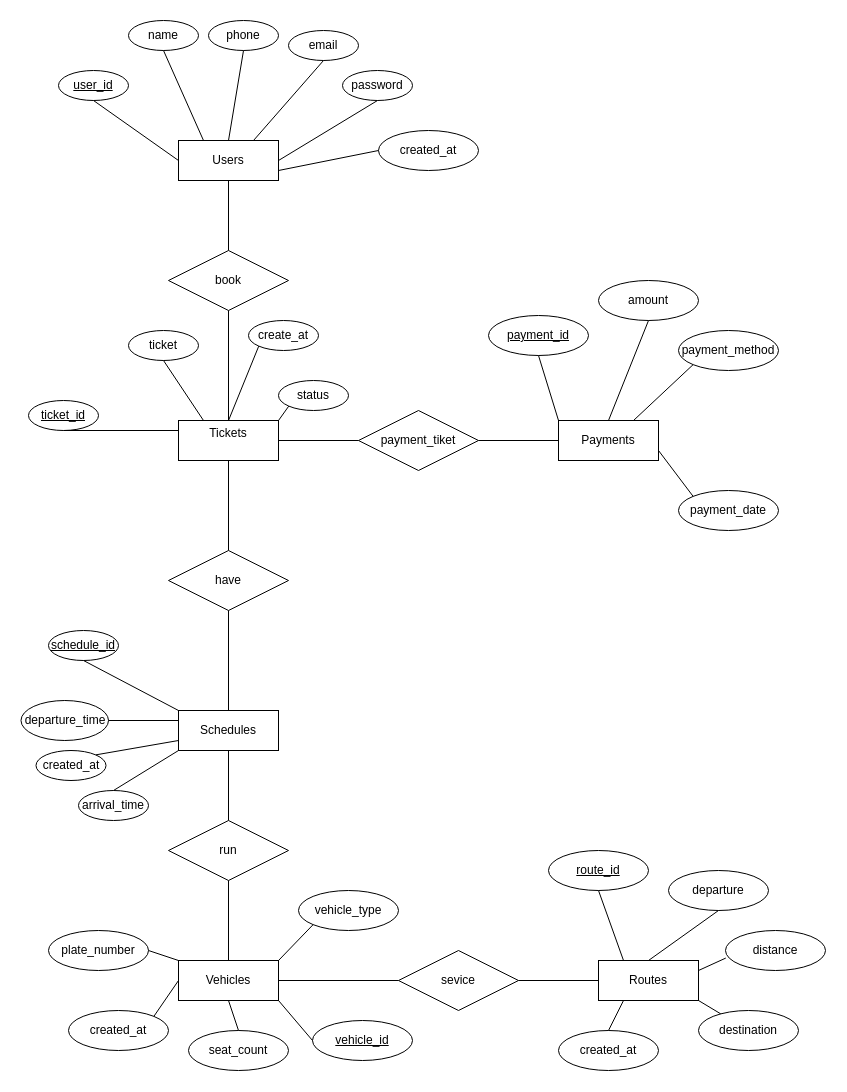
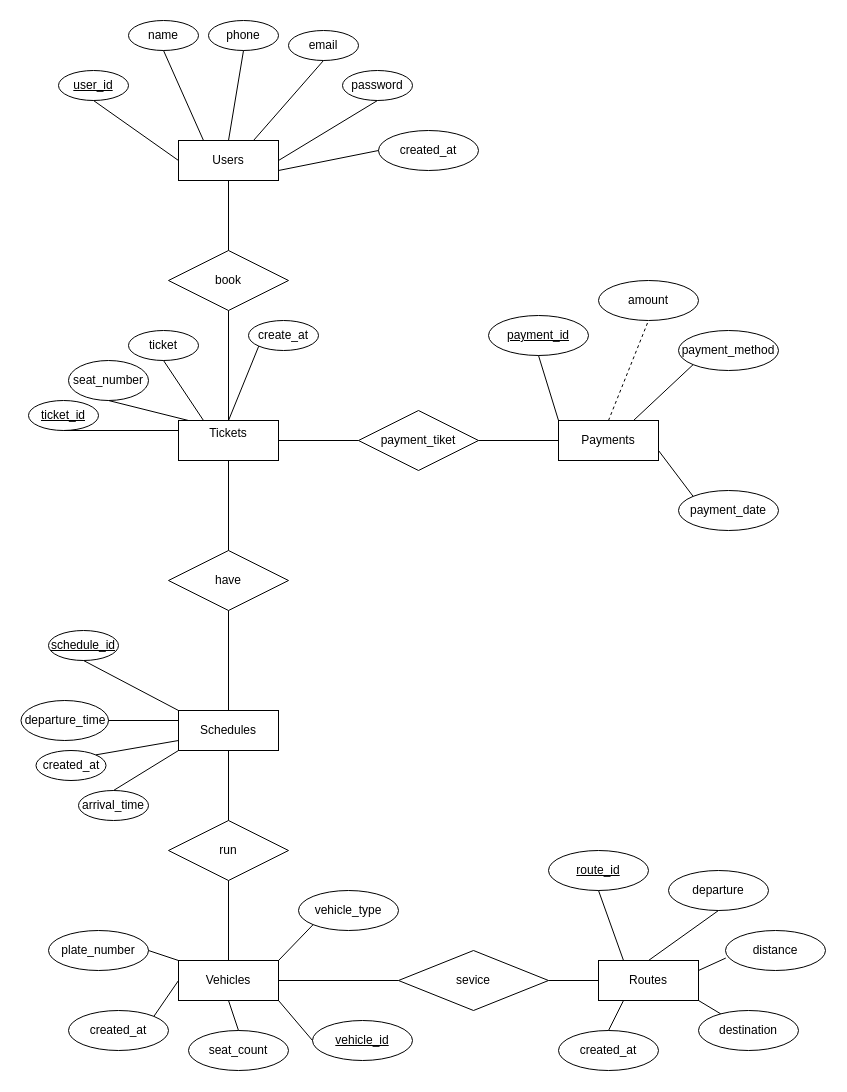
edge "amount" -- "Payments": style solid -> dashed
node "seat_number": added
node "status": removed
edge "seat_number" -- "Tickets": added
edge "status" -- "Tickets": removed
node "sevice": size 120x60 -> 150x60
